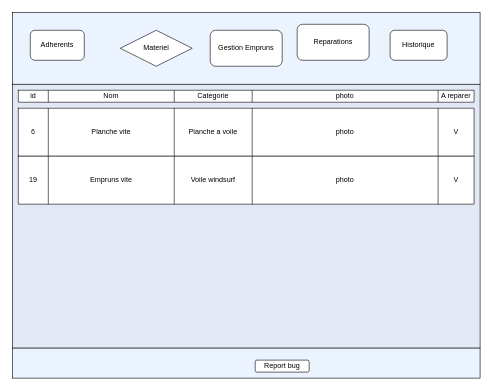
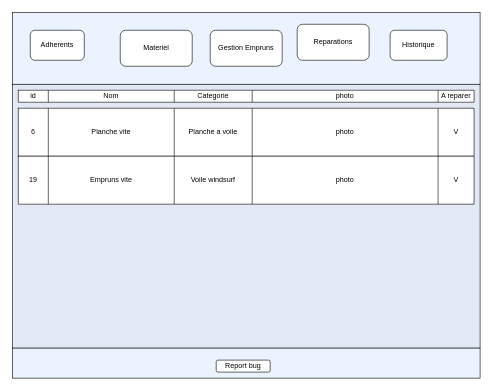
node "Materiel": shape diamond -> rounded rectangle
node "Report bug": moved (282, 366) -> (243, 366)
